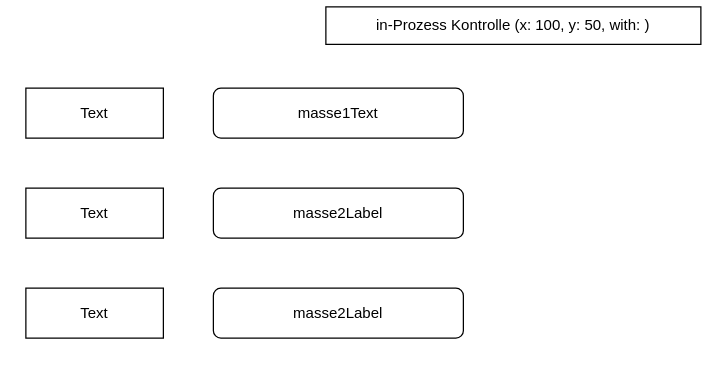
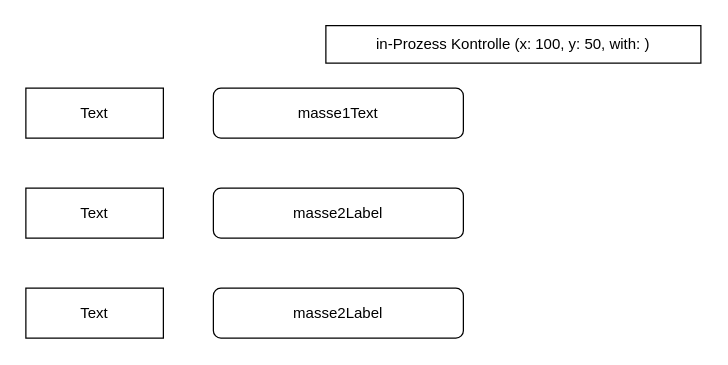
node "in-Prozess Kontrolle (x: 100, y: 50, with: )": moved (513, 26) -> (513, 44)
